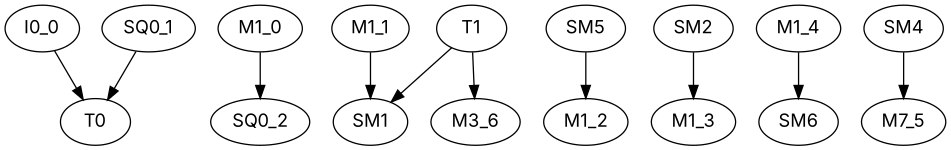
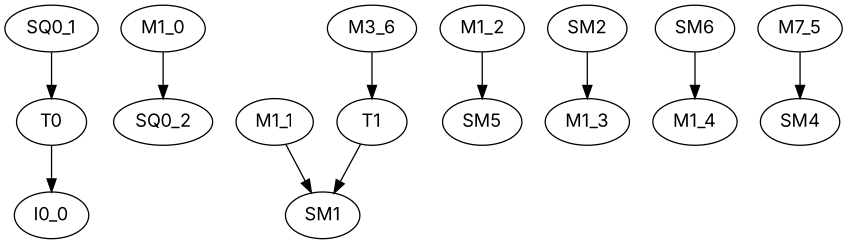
edge "T1" -> "M3_6": reversed
edge "SM5" -> "M1_2": reversed
edge "M1_4" -> "SM6": reversed
edge "SM4" -> "M7_5": reversed
edge "I0_0" -> "T0": reversed
